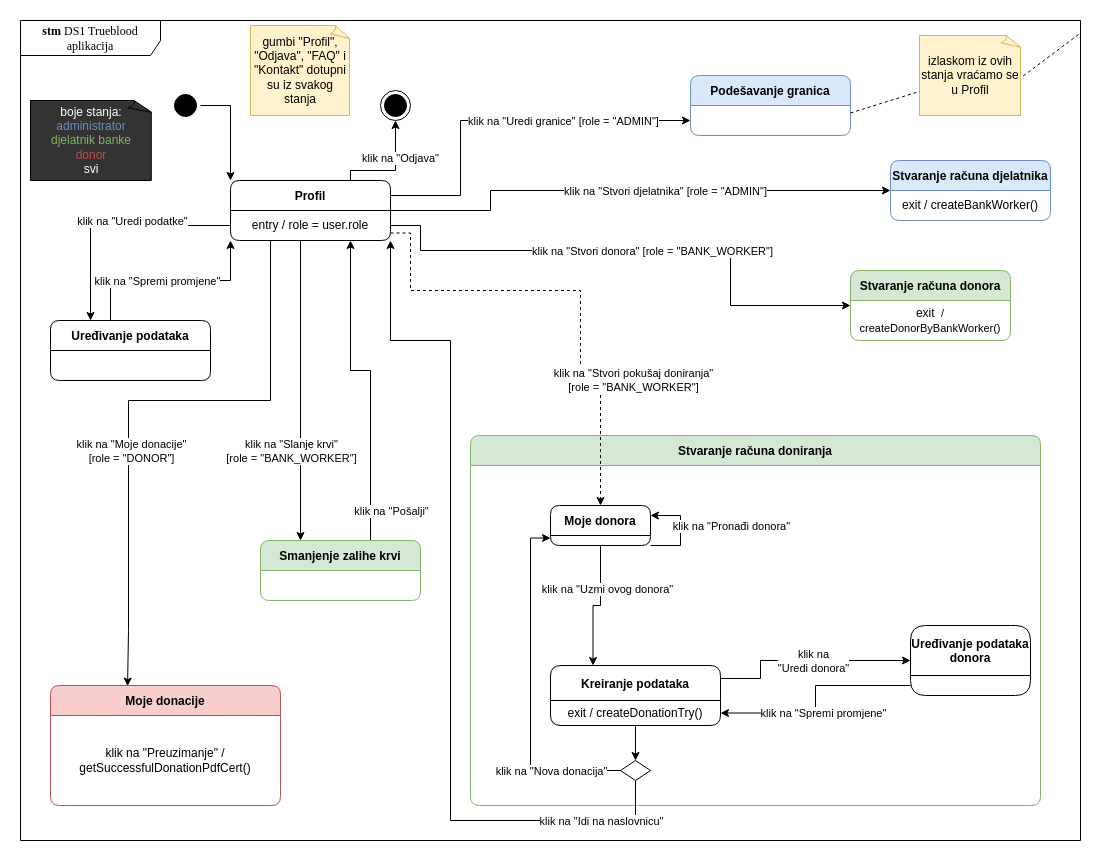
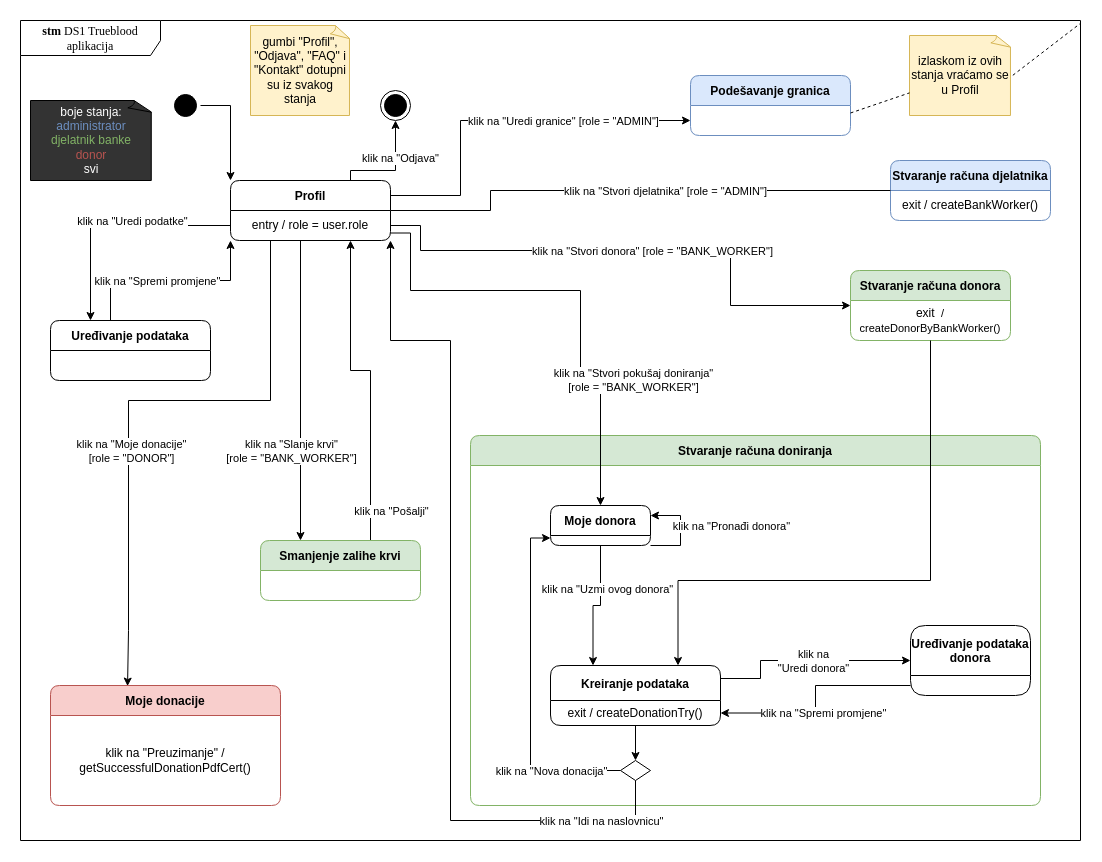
node "izlaskom iz ovih stanja vraćamo se u Profil": moved (971, 76) -> (961, 76)
edge "Profil" -> "Stvaranje računa djelatnika": arrowhead classic -> none
edge "entry / role = user.role" -> "Moje donora": style dashed -> solid
edge "exit / createDonorByBankWorker()" -> "Kreiranje podataka": added
